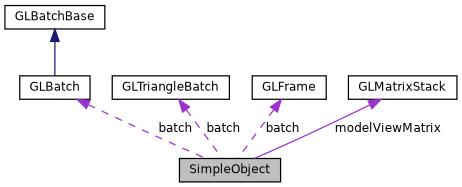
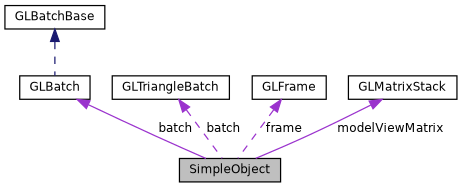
edge "GLBatch" -> "GLBatchBase": style solid -> dashed
edge "SimpleObject" -> "GLFrame": label " batch" -> " frame"
edge "SimpleObject" -> "GLBatch": style dashed -> solid
